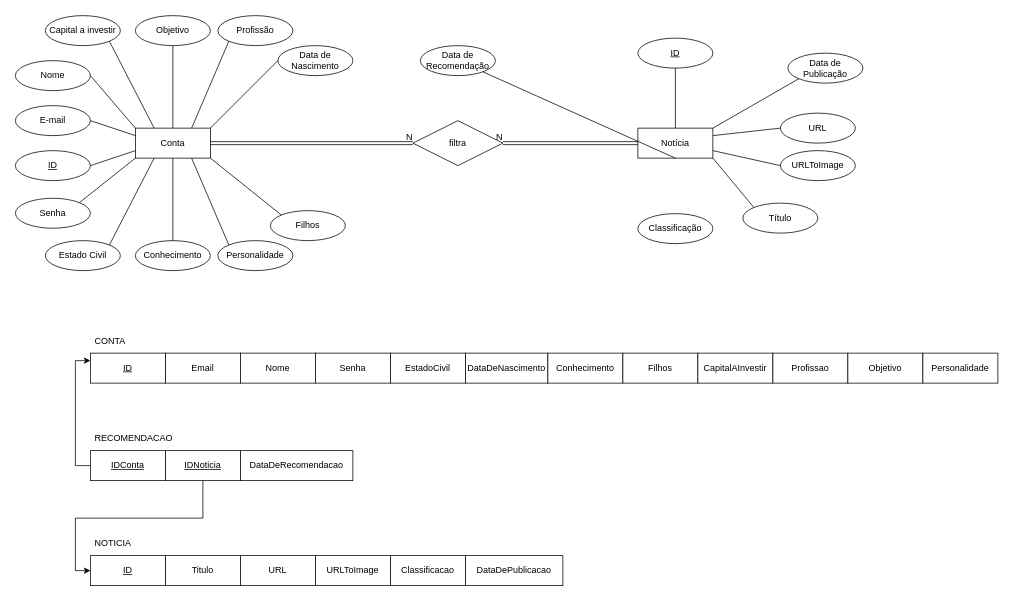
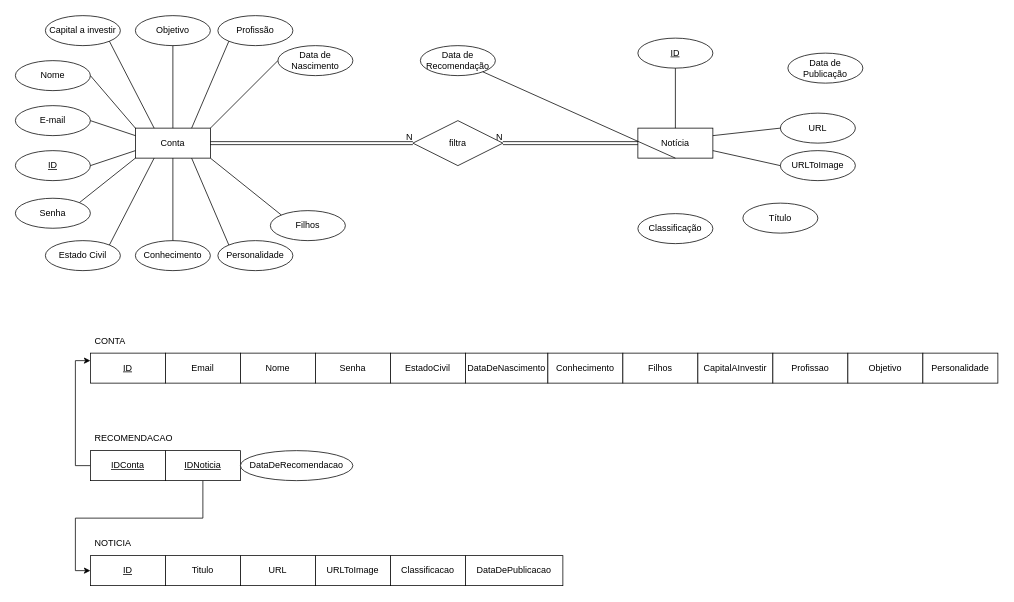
edge "Data de Publicação" -- "Notícia": removed
edge "Notícia" -- "Título": removed
node "DataDeRecomendacao": shape rectangle -> ellipse
